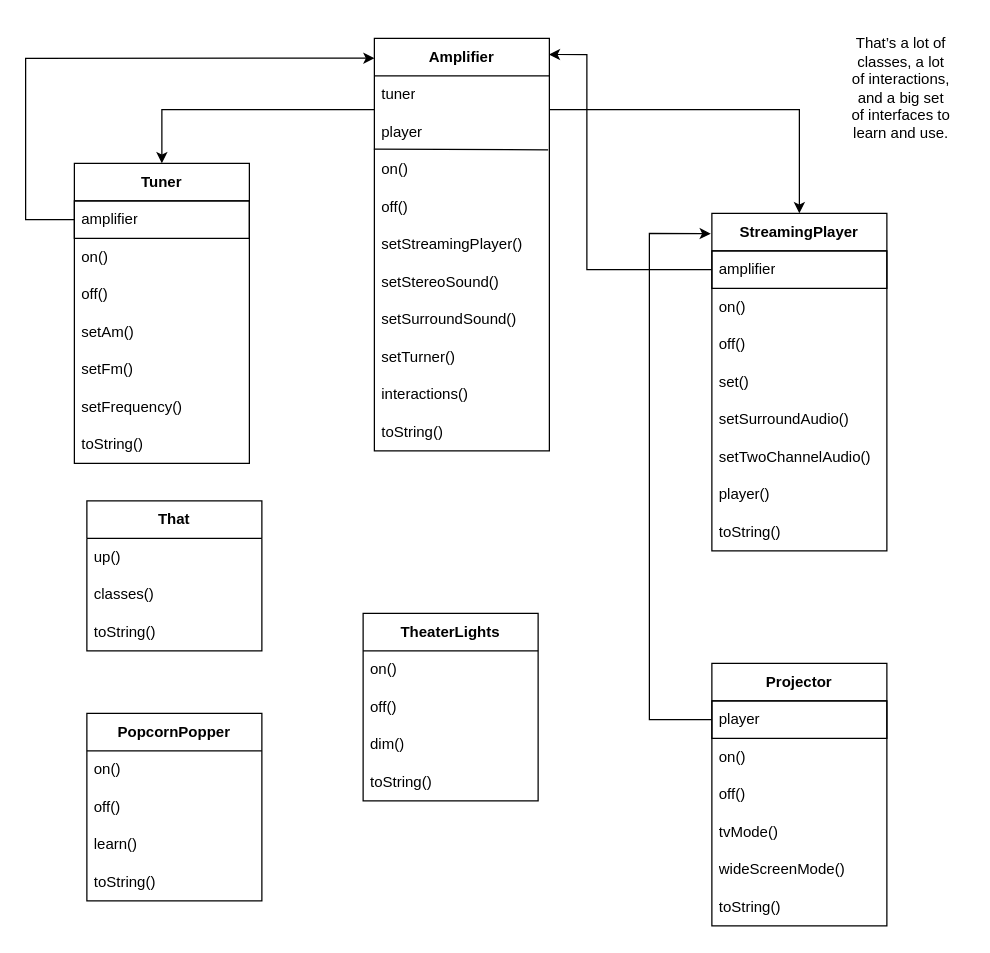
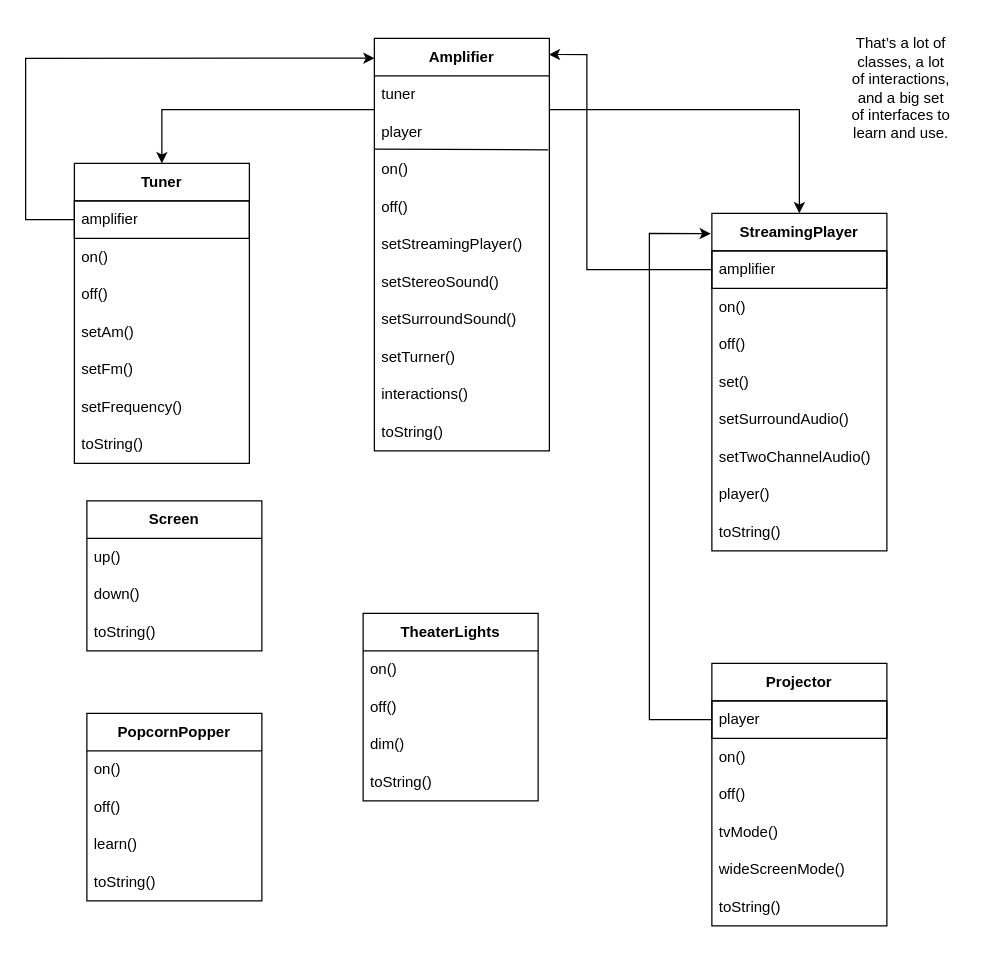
node "That": label "That" -> "Screen"
node "classes()": label "classes()" -> "down()"
